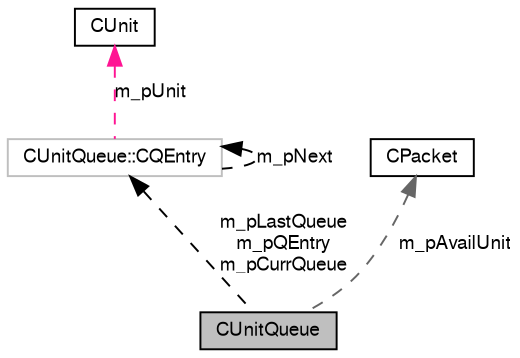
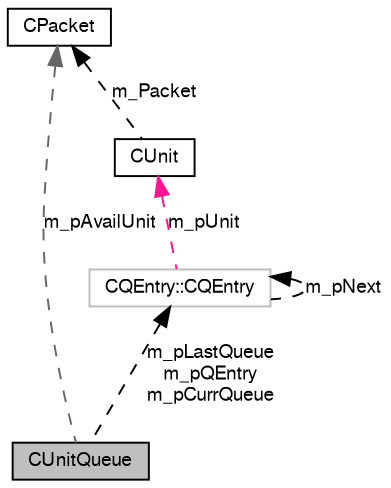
edge "CUnit" -> "CPacket": added, label "m_Packet"
node "CUnitQueue::CQEntry": label "CUnitQueue::CQEntry" -> "CQEntry::CQEntry"
